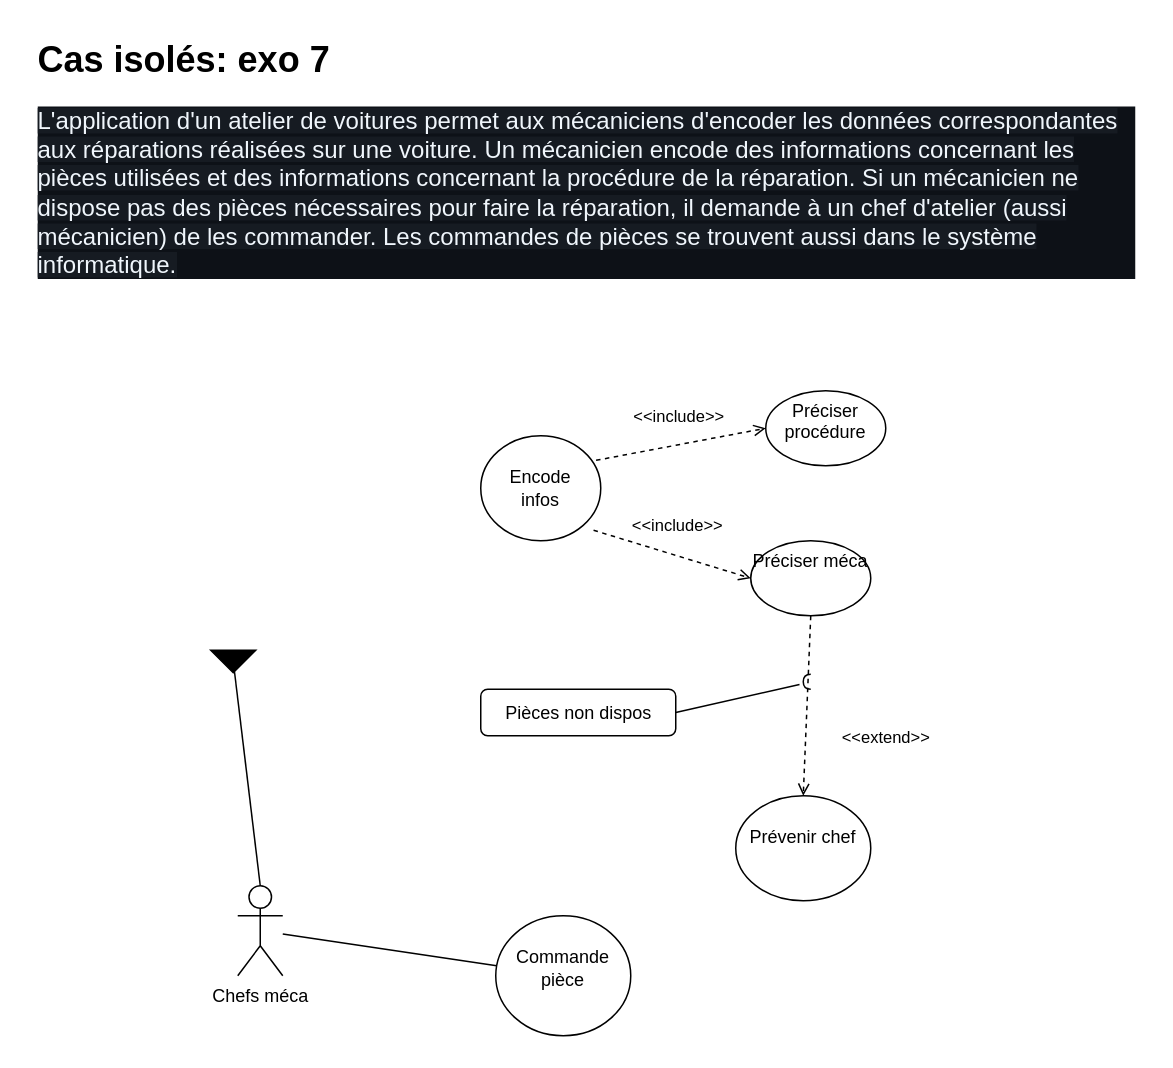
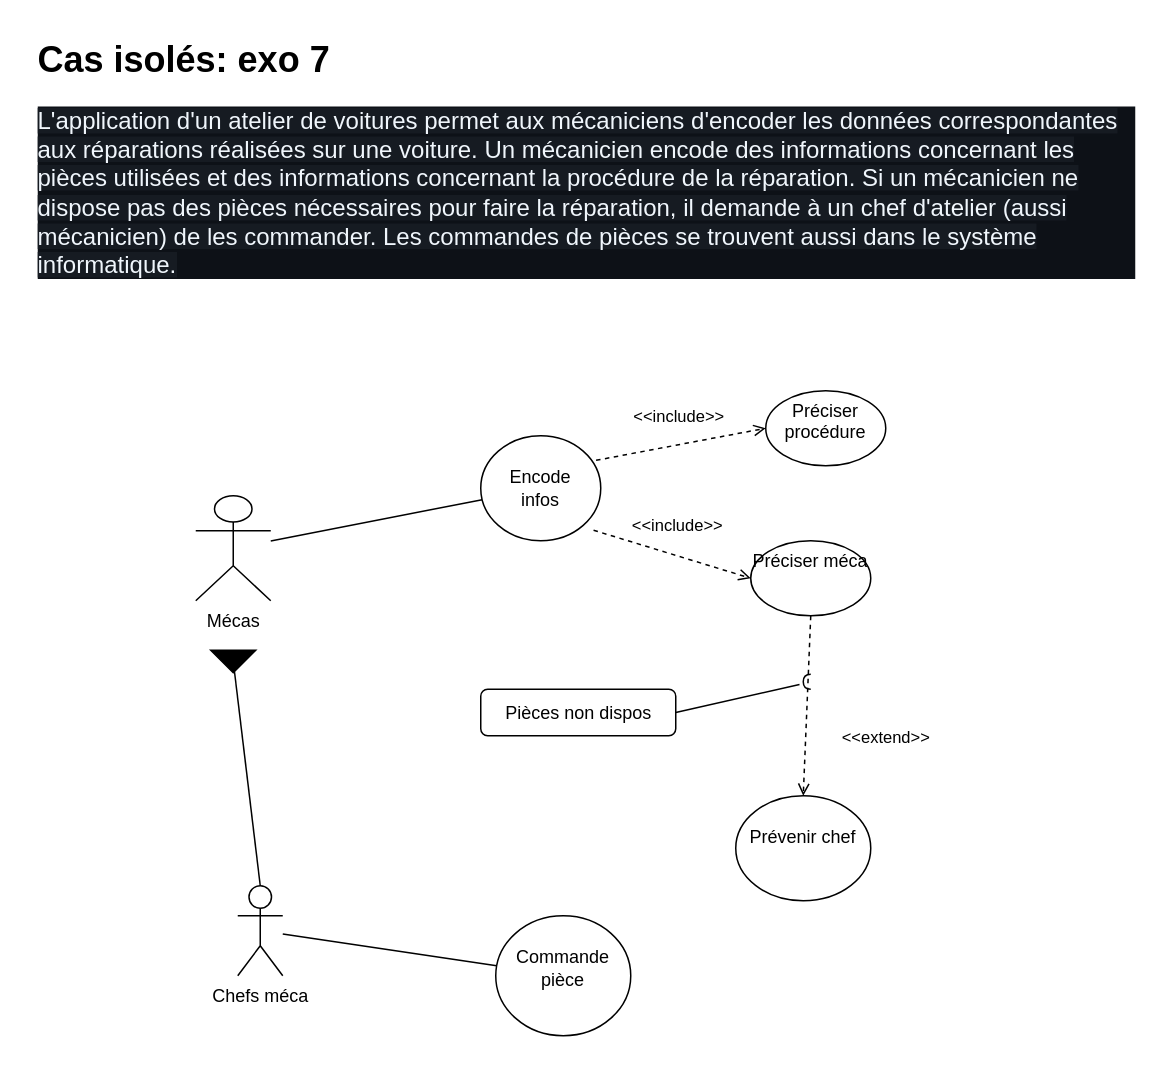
edge "Encode infos" -- "Mécas": added
node "Mécas": added
